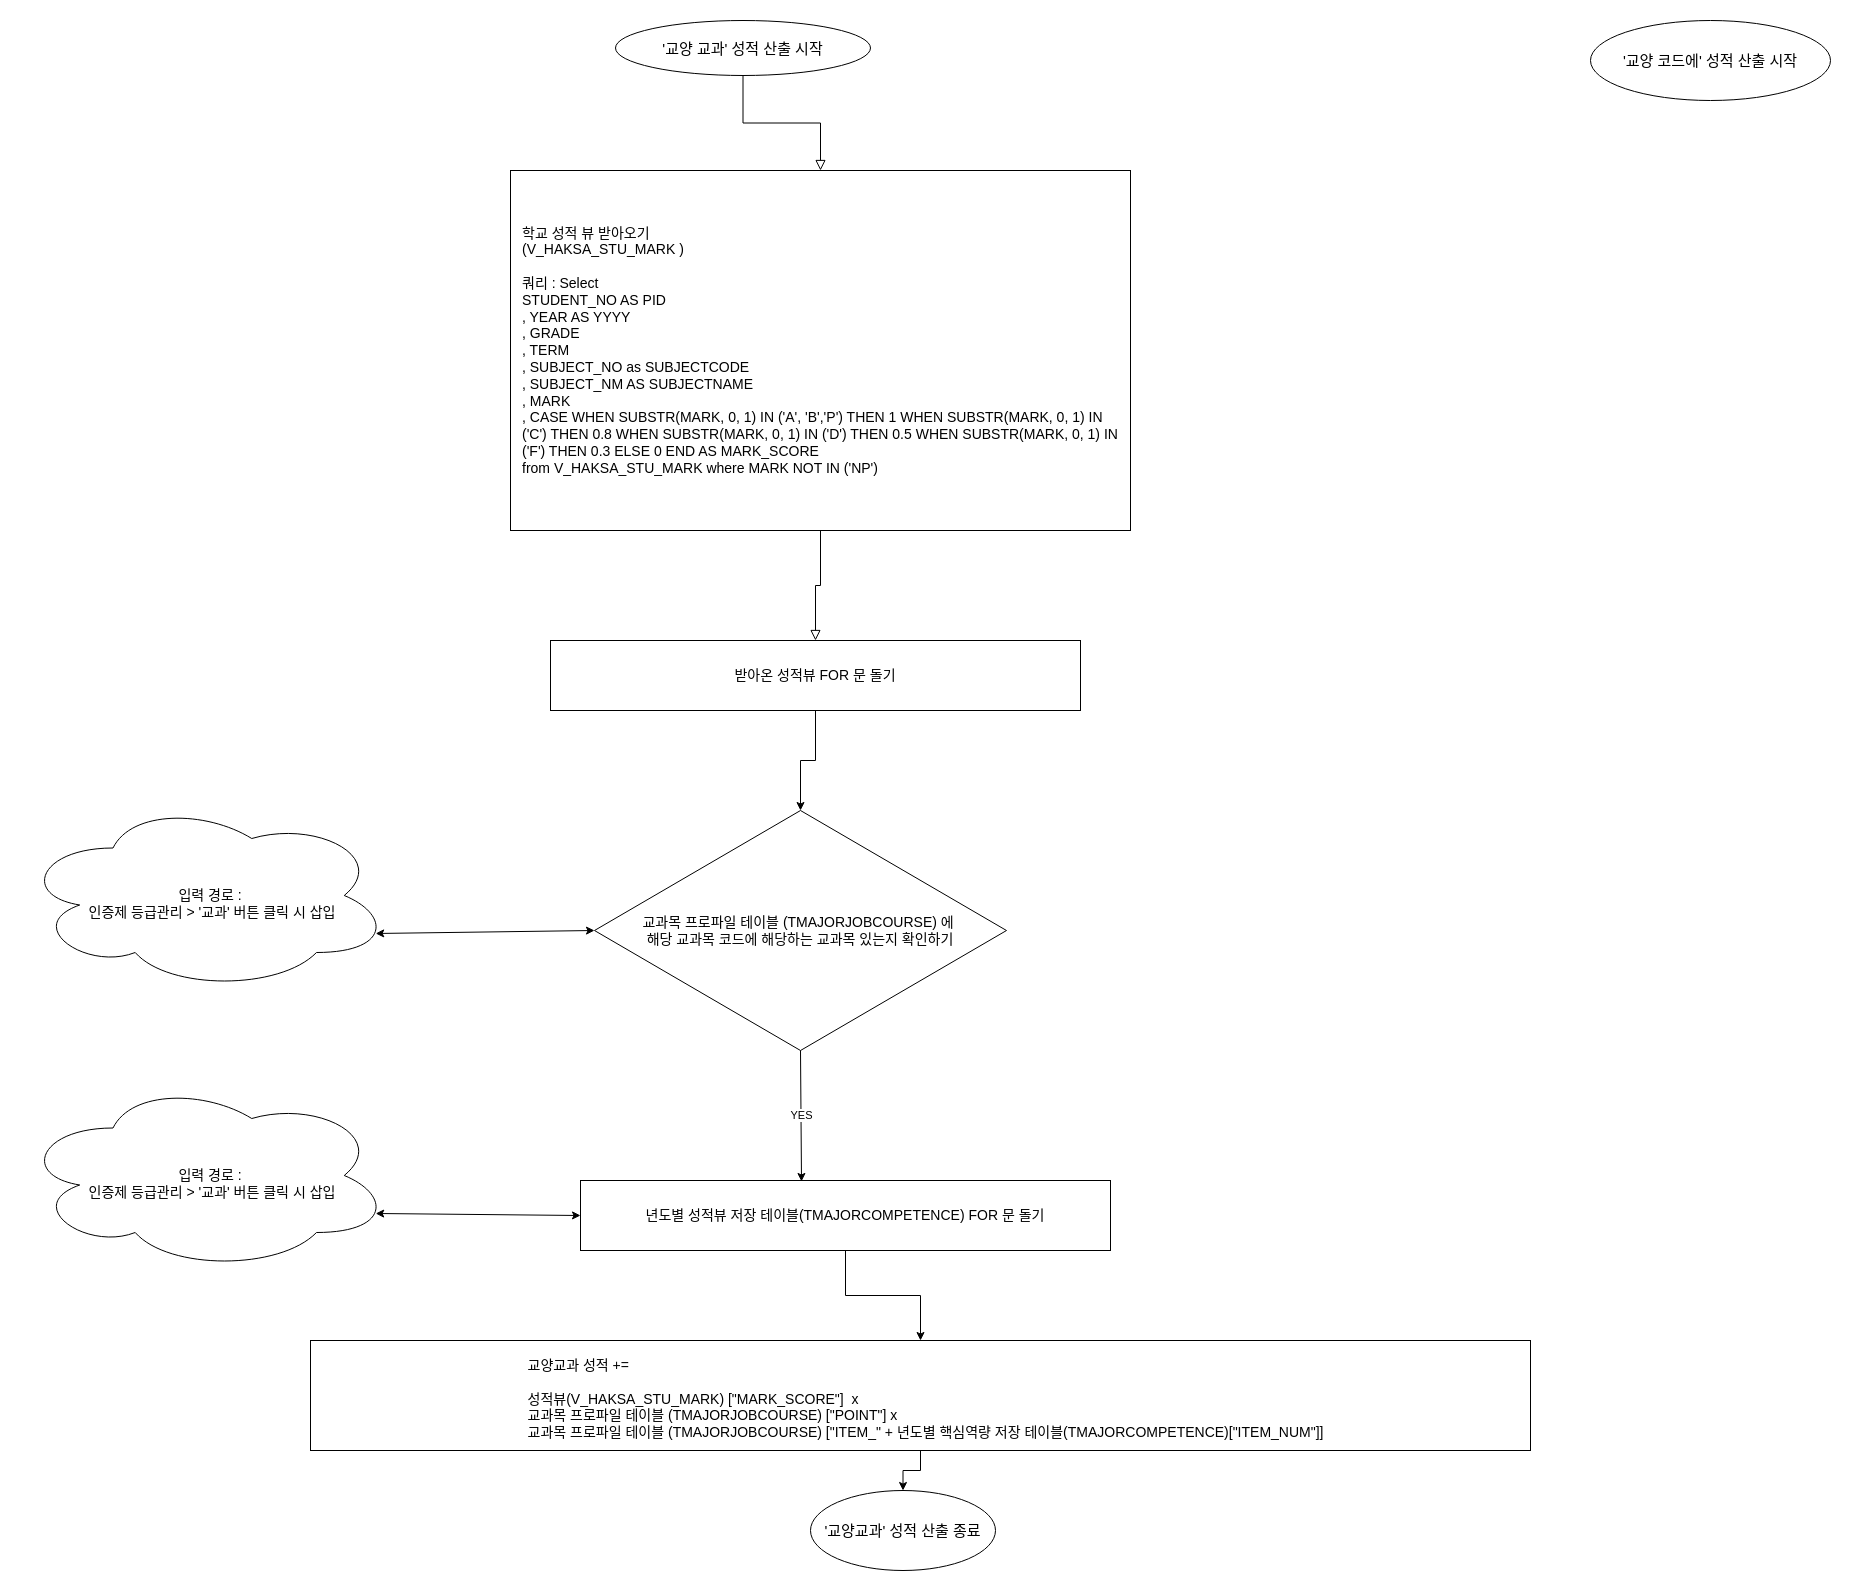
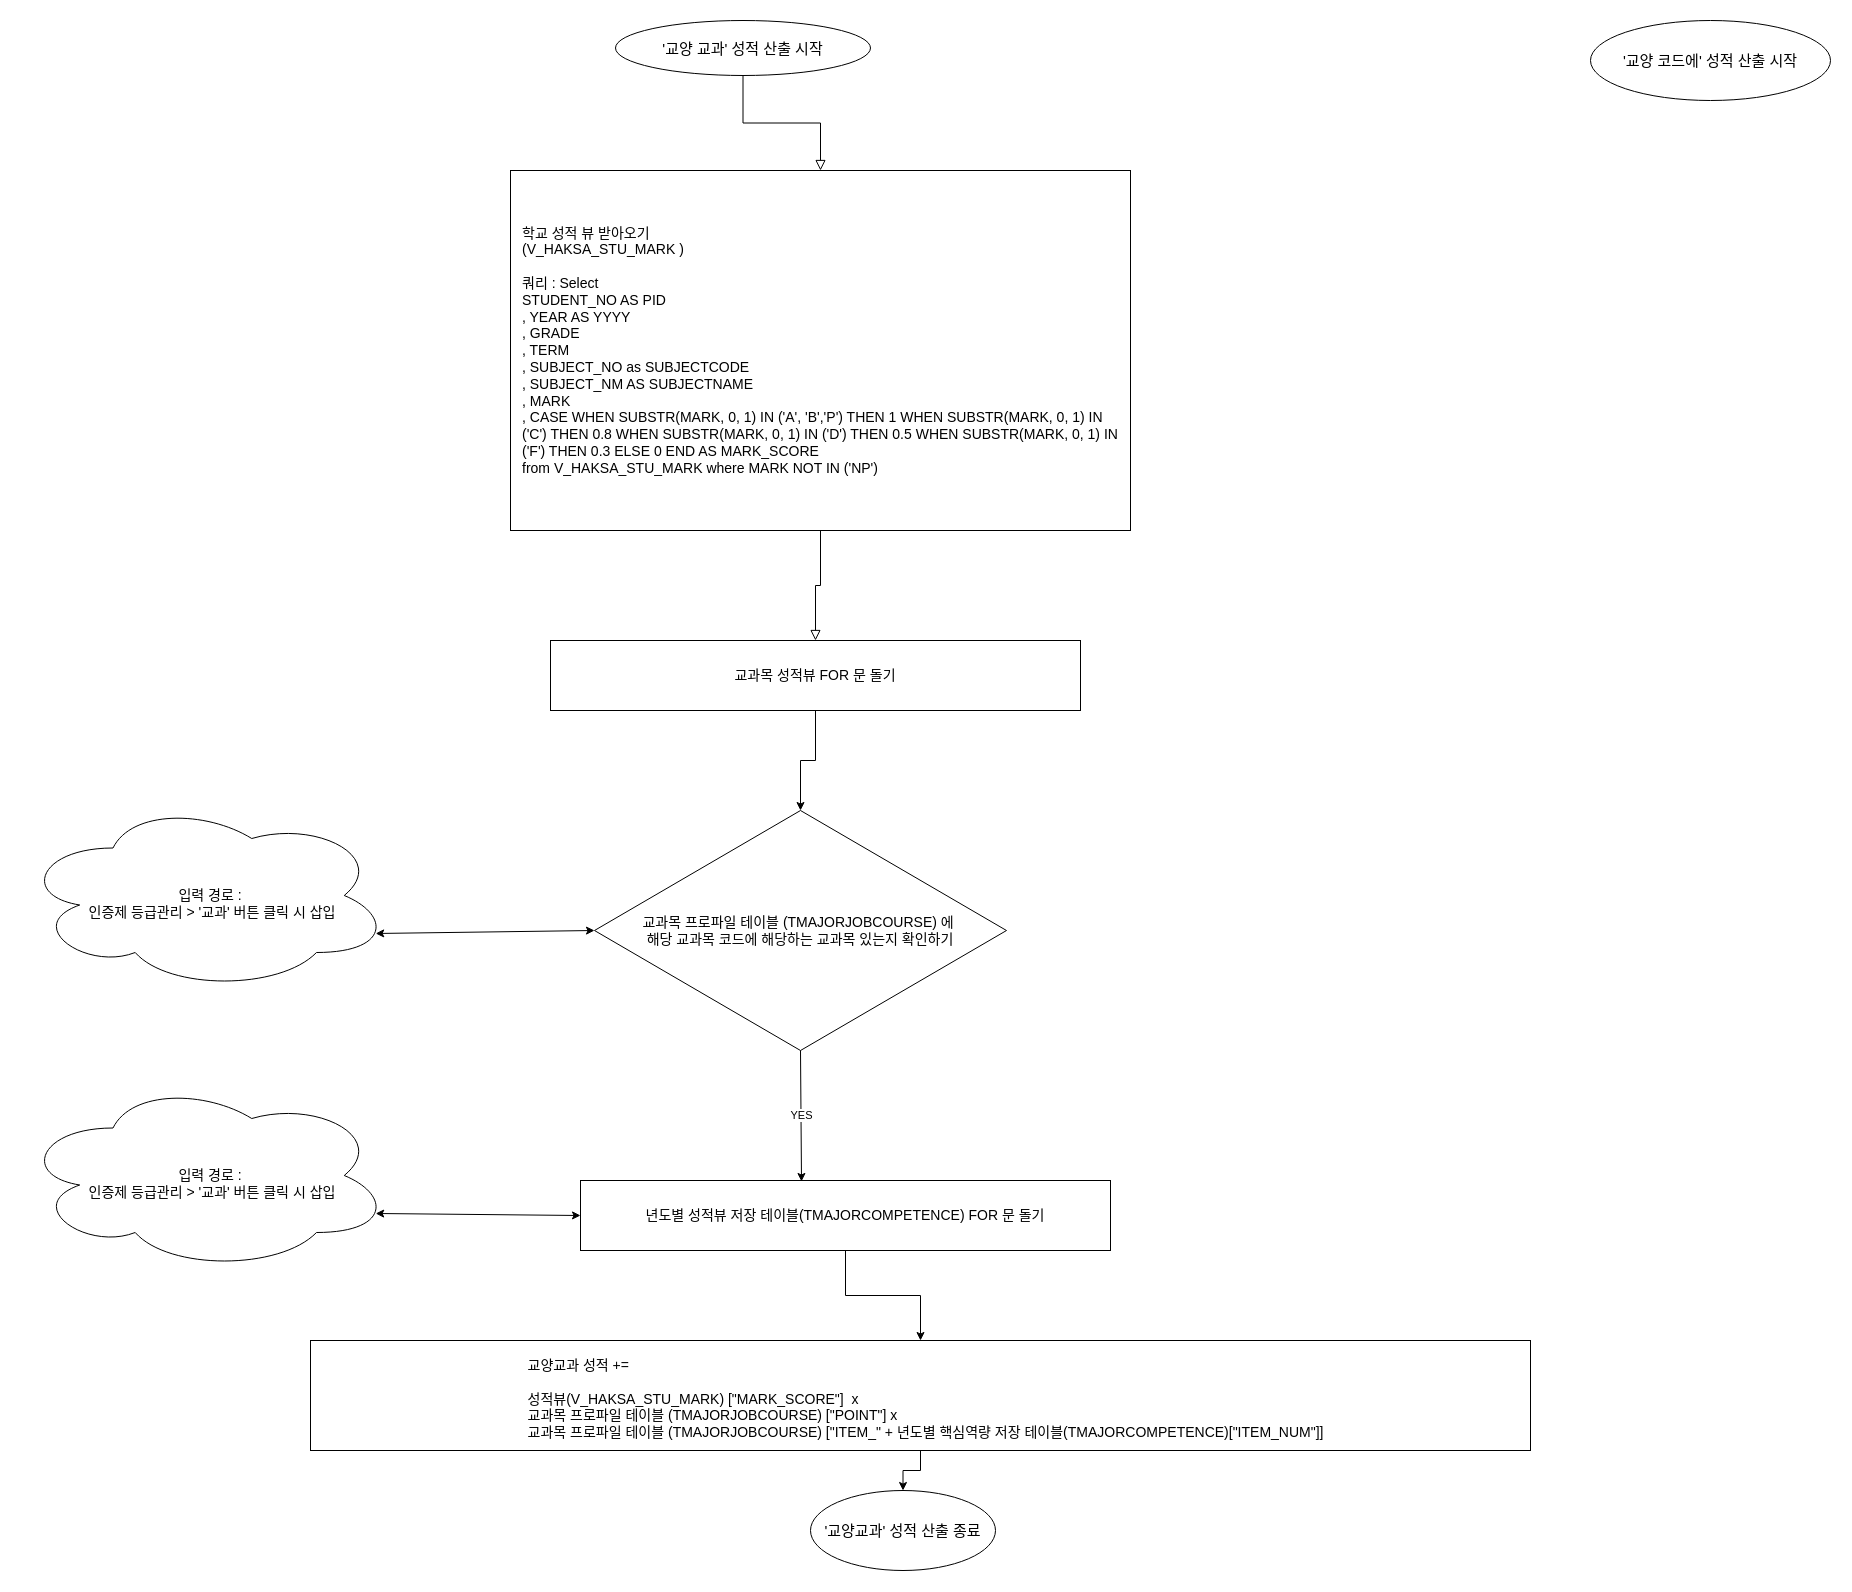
node "받아온 성적뷰 FOR 문 돌기": label "받아온 성적뷰 FOR 문 돌기" -> "교과목 성적뷰 FOR 문 돌기"
